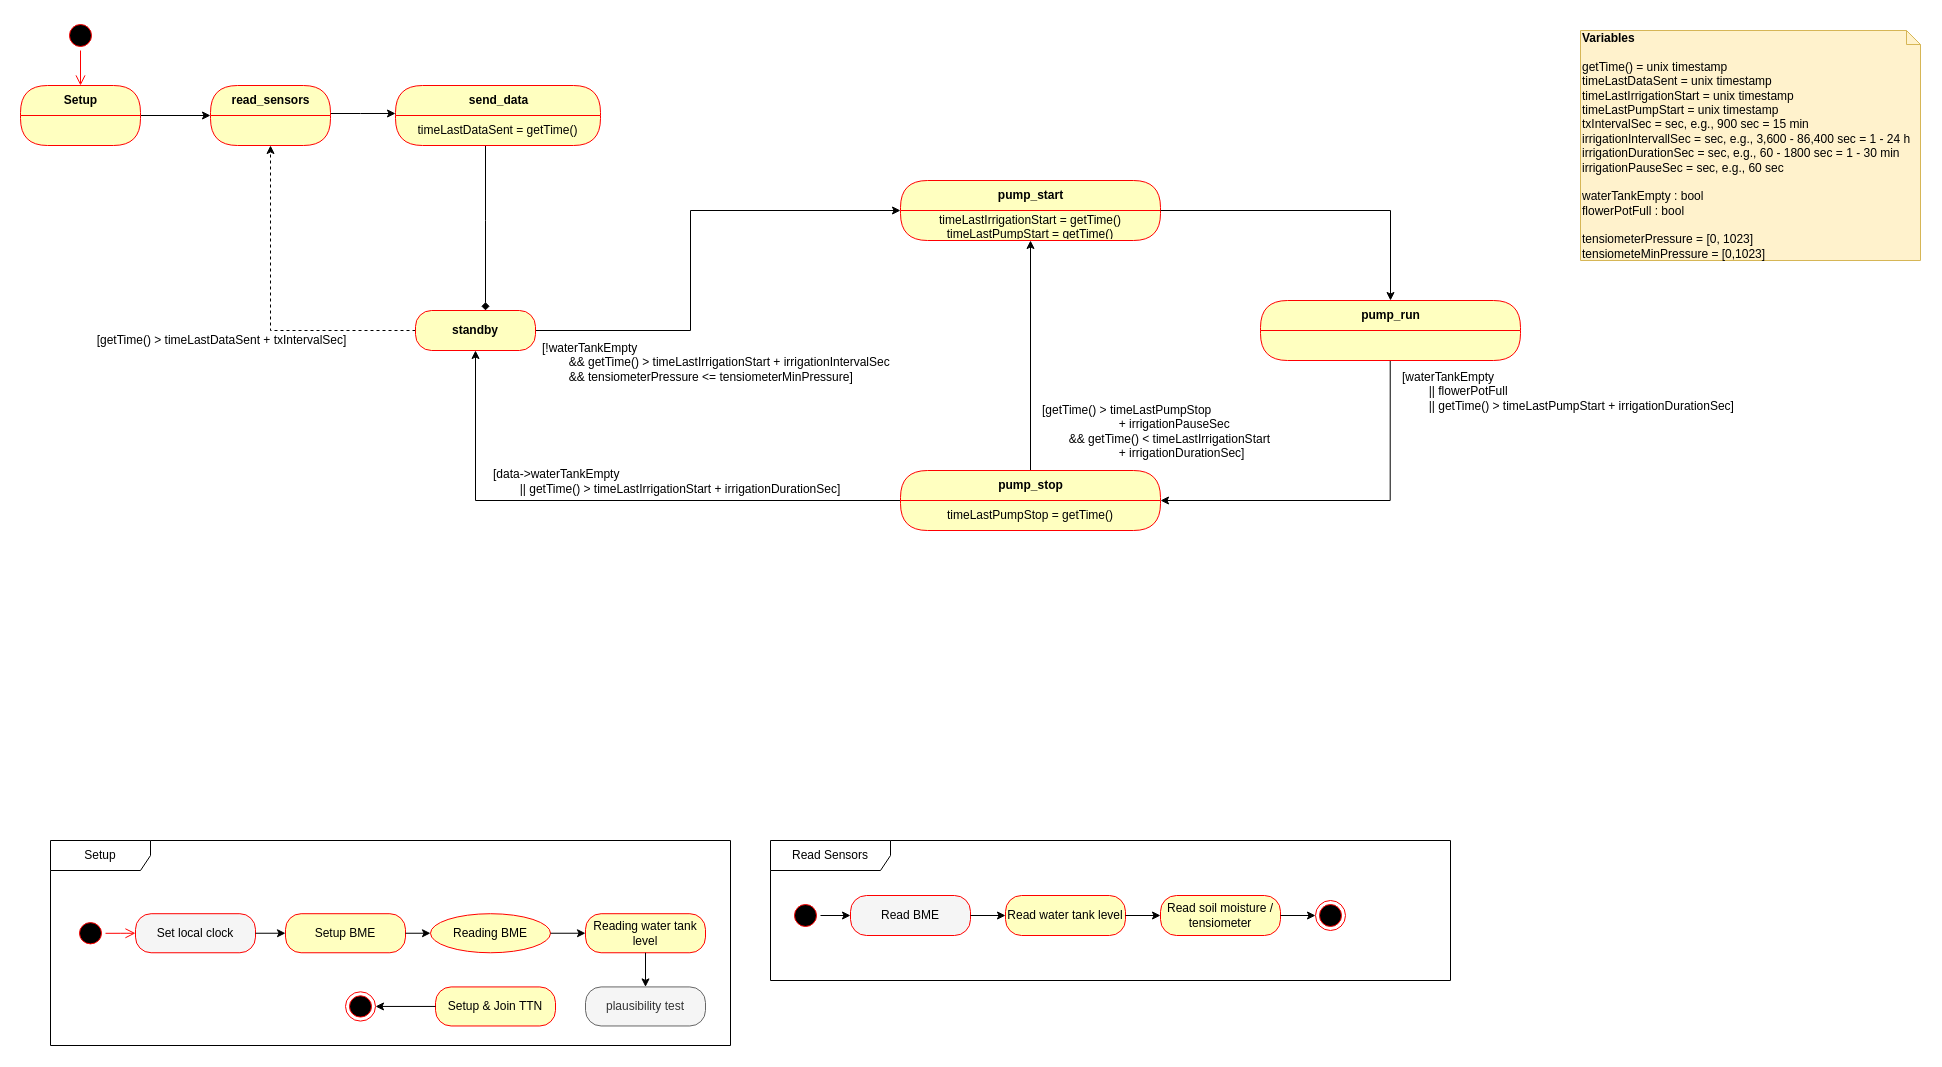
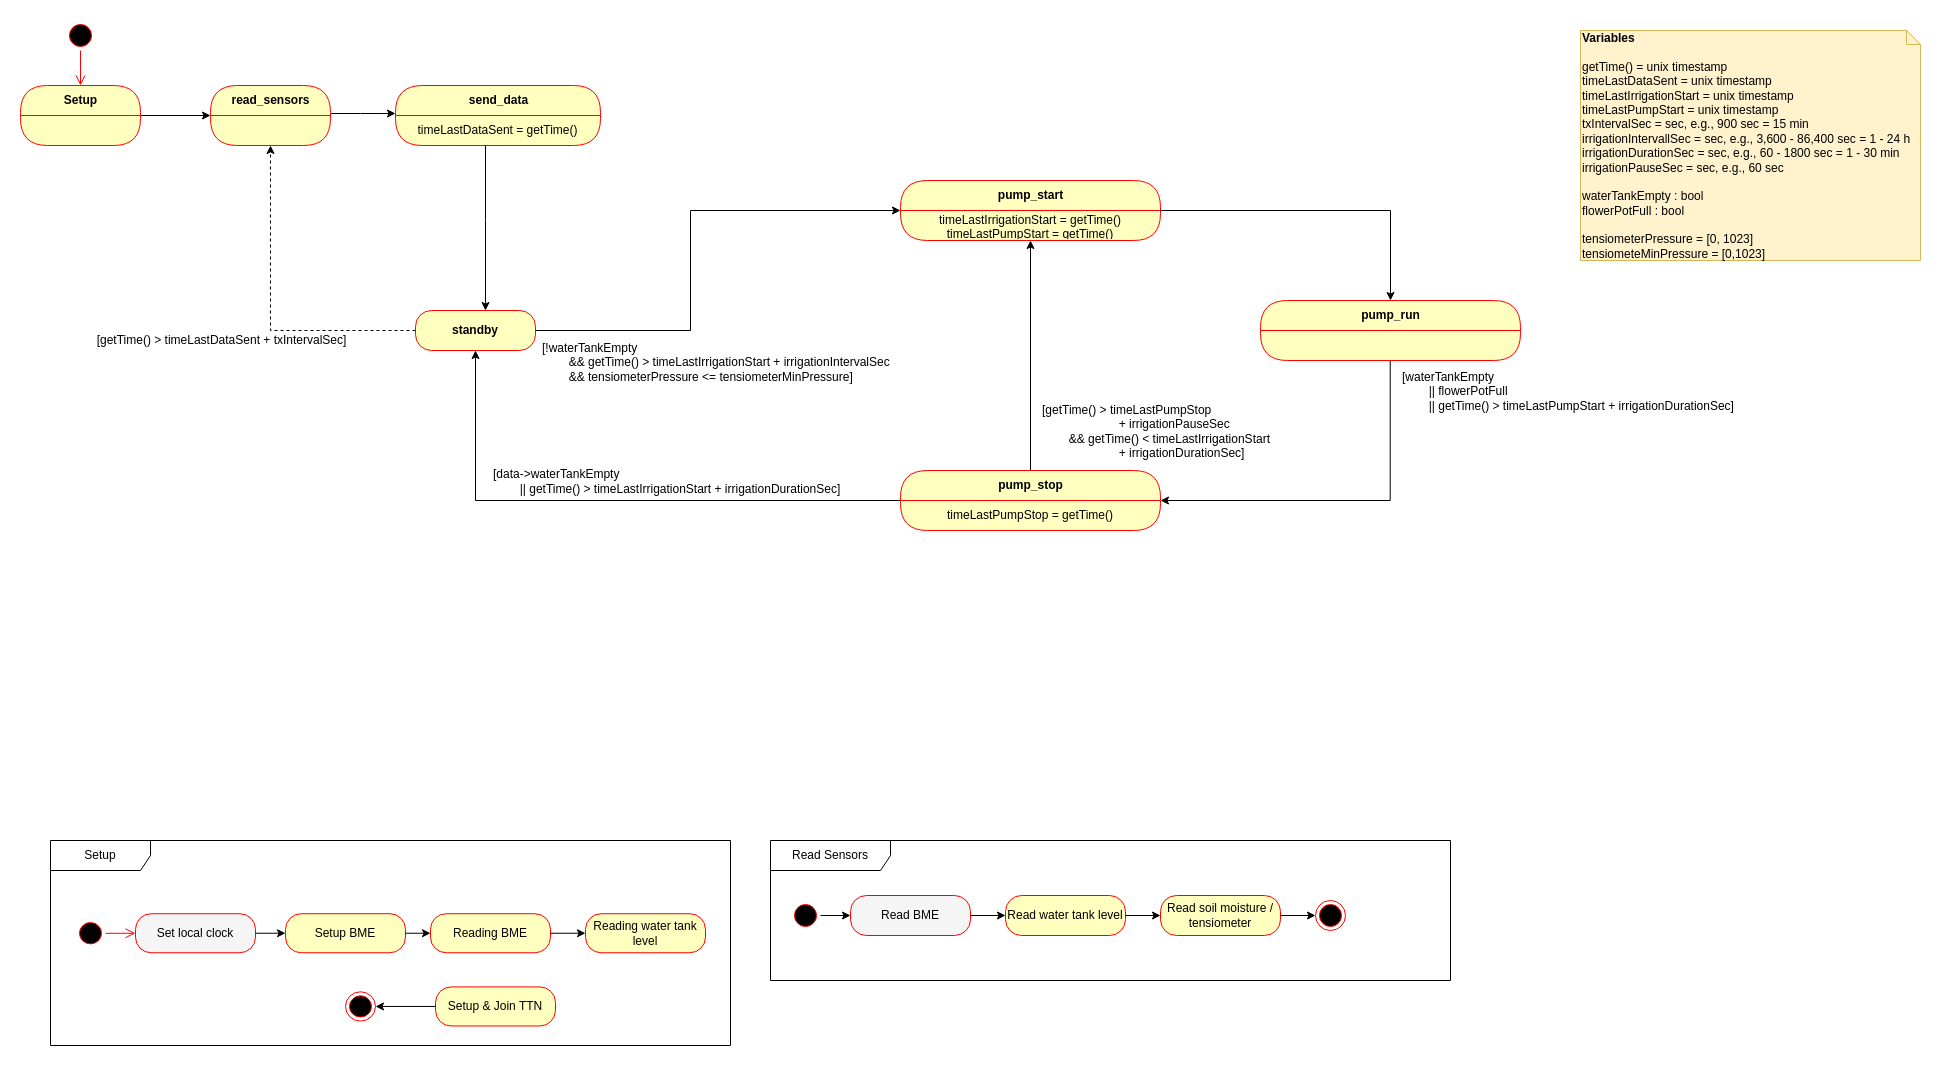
edge "timeLastDataSent = getTime()" -> "standby": arrowhead diamond -> classic
node "Reading BME": shape ellipse -> rounded rectangle
edge "Reading water tank level" -> "plausibility test": removed
node "plausibility test": removed
